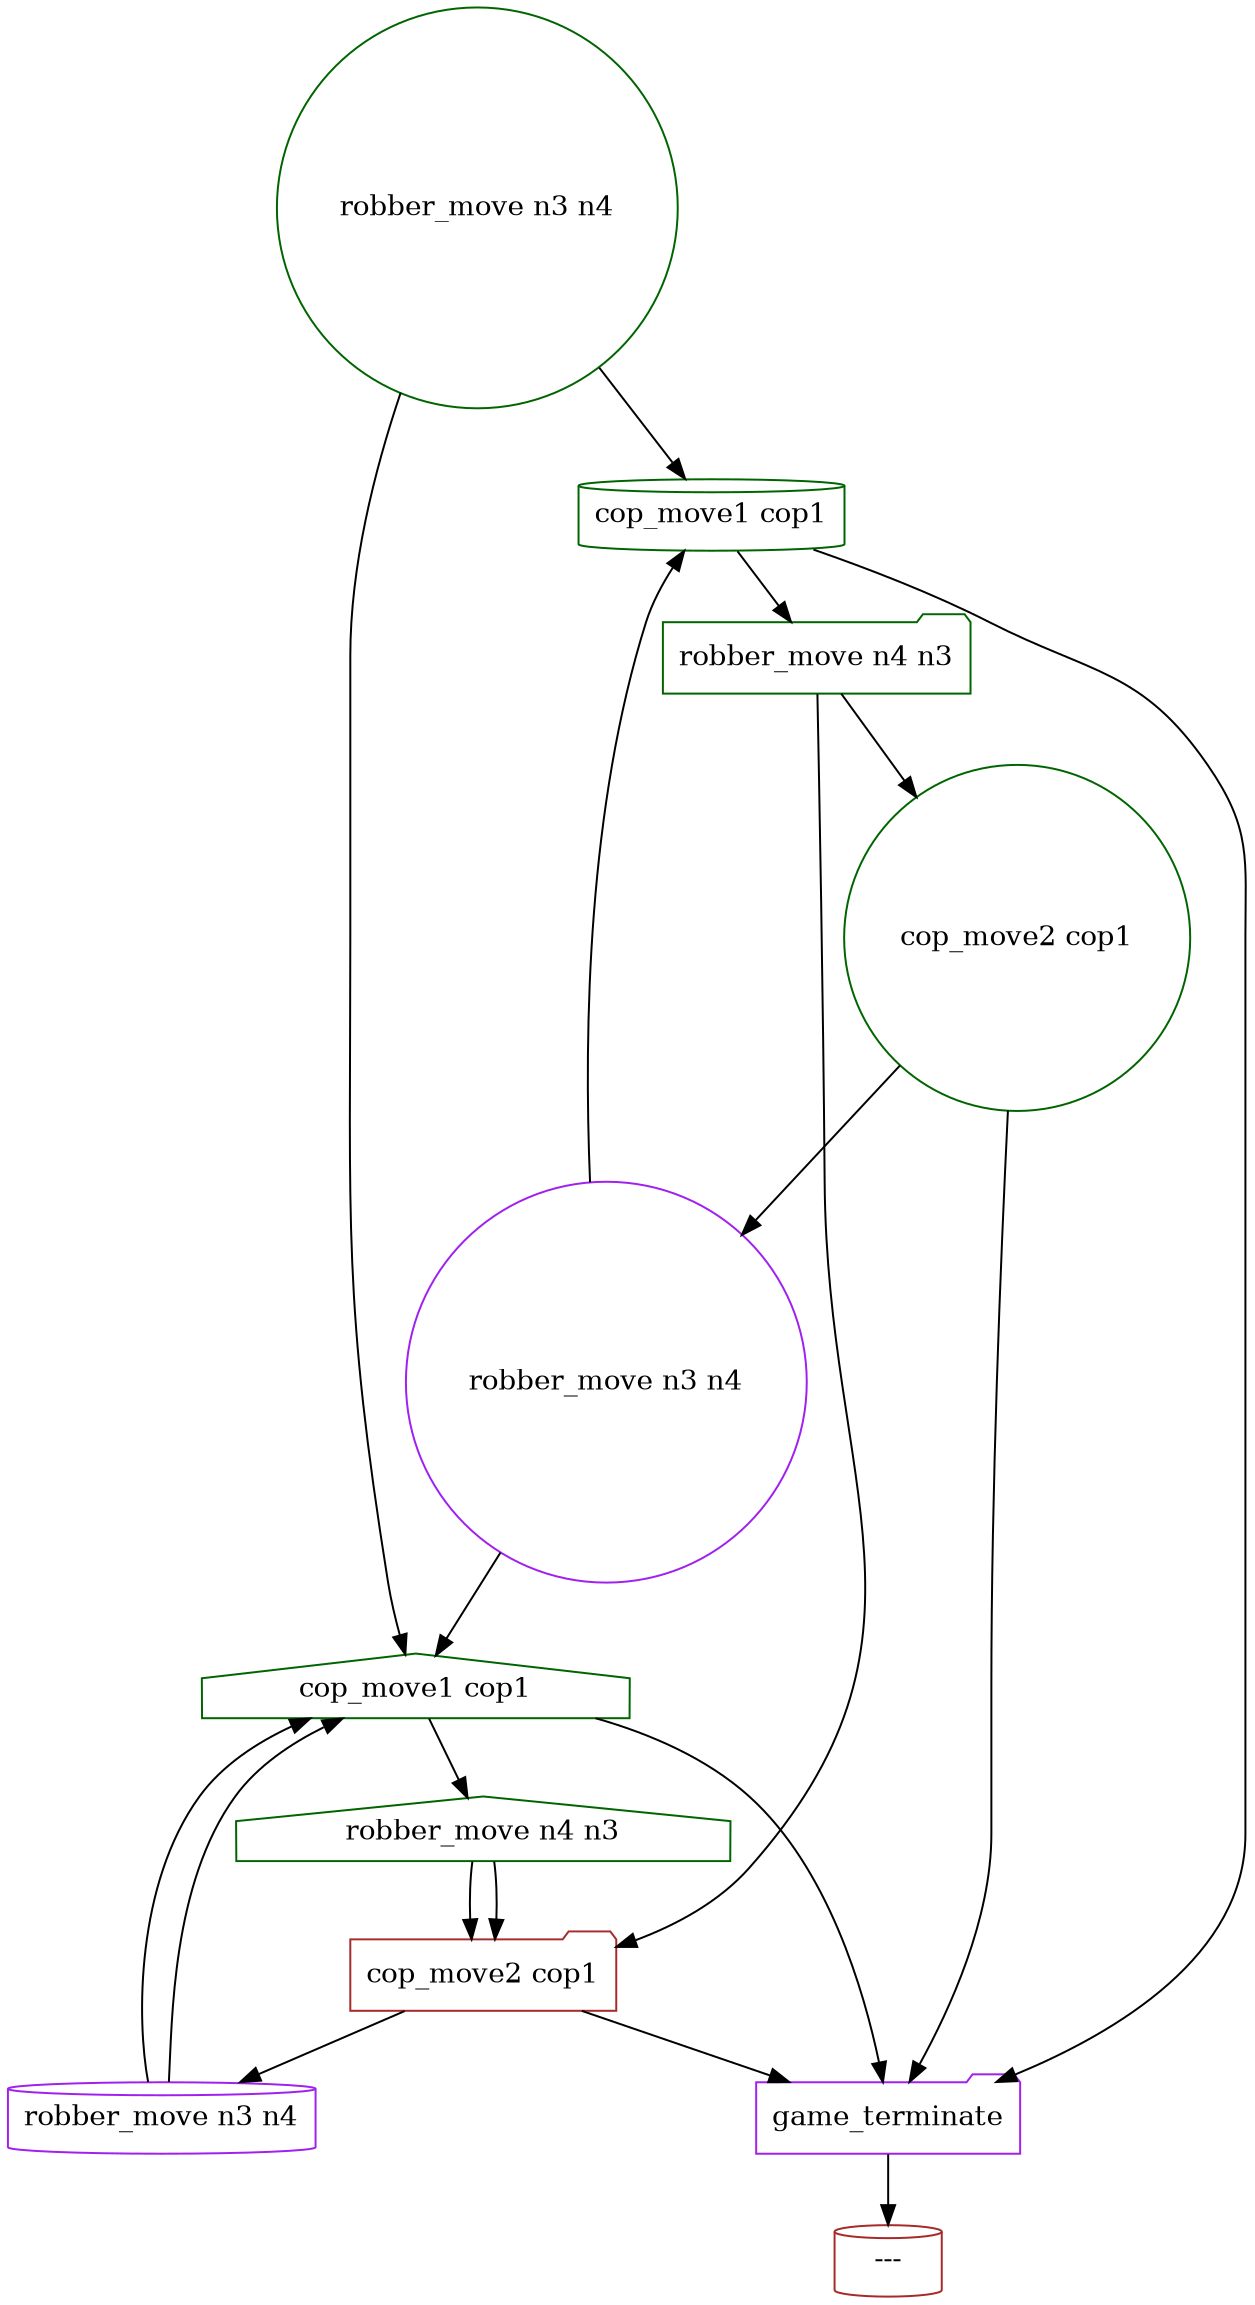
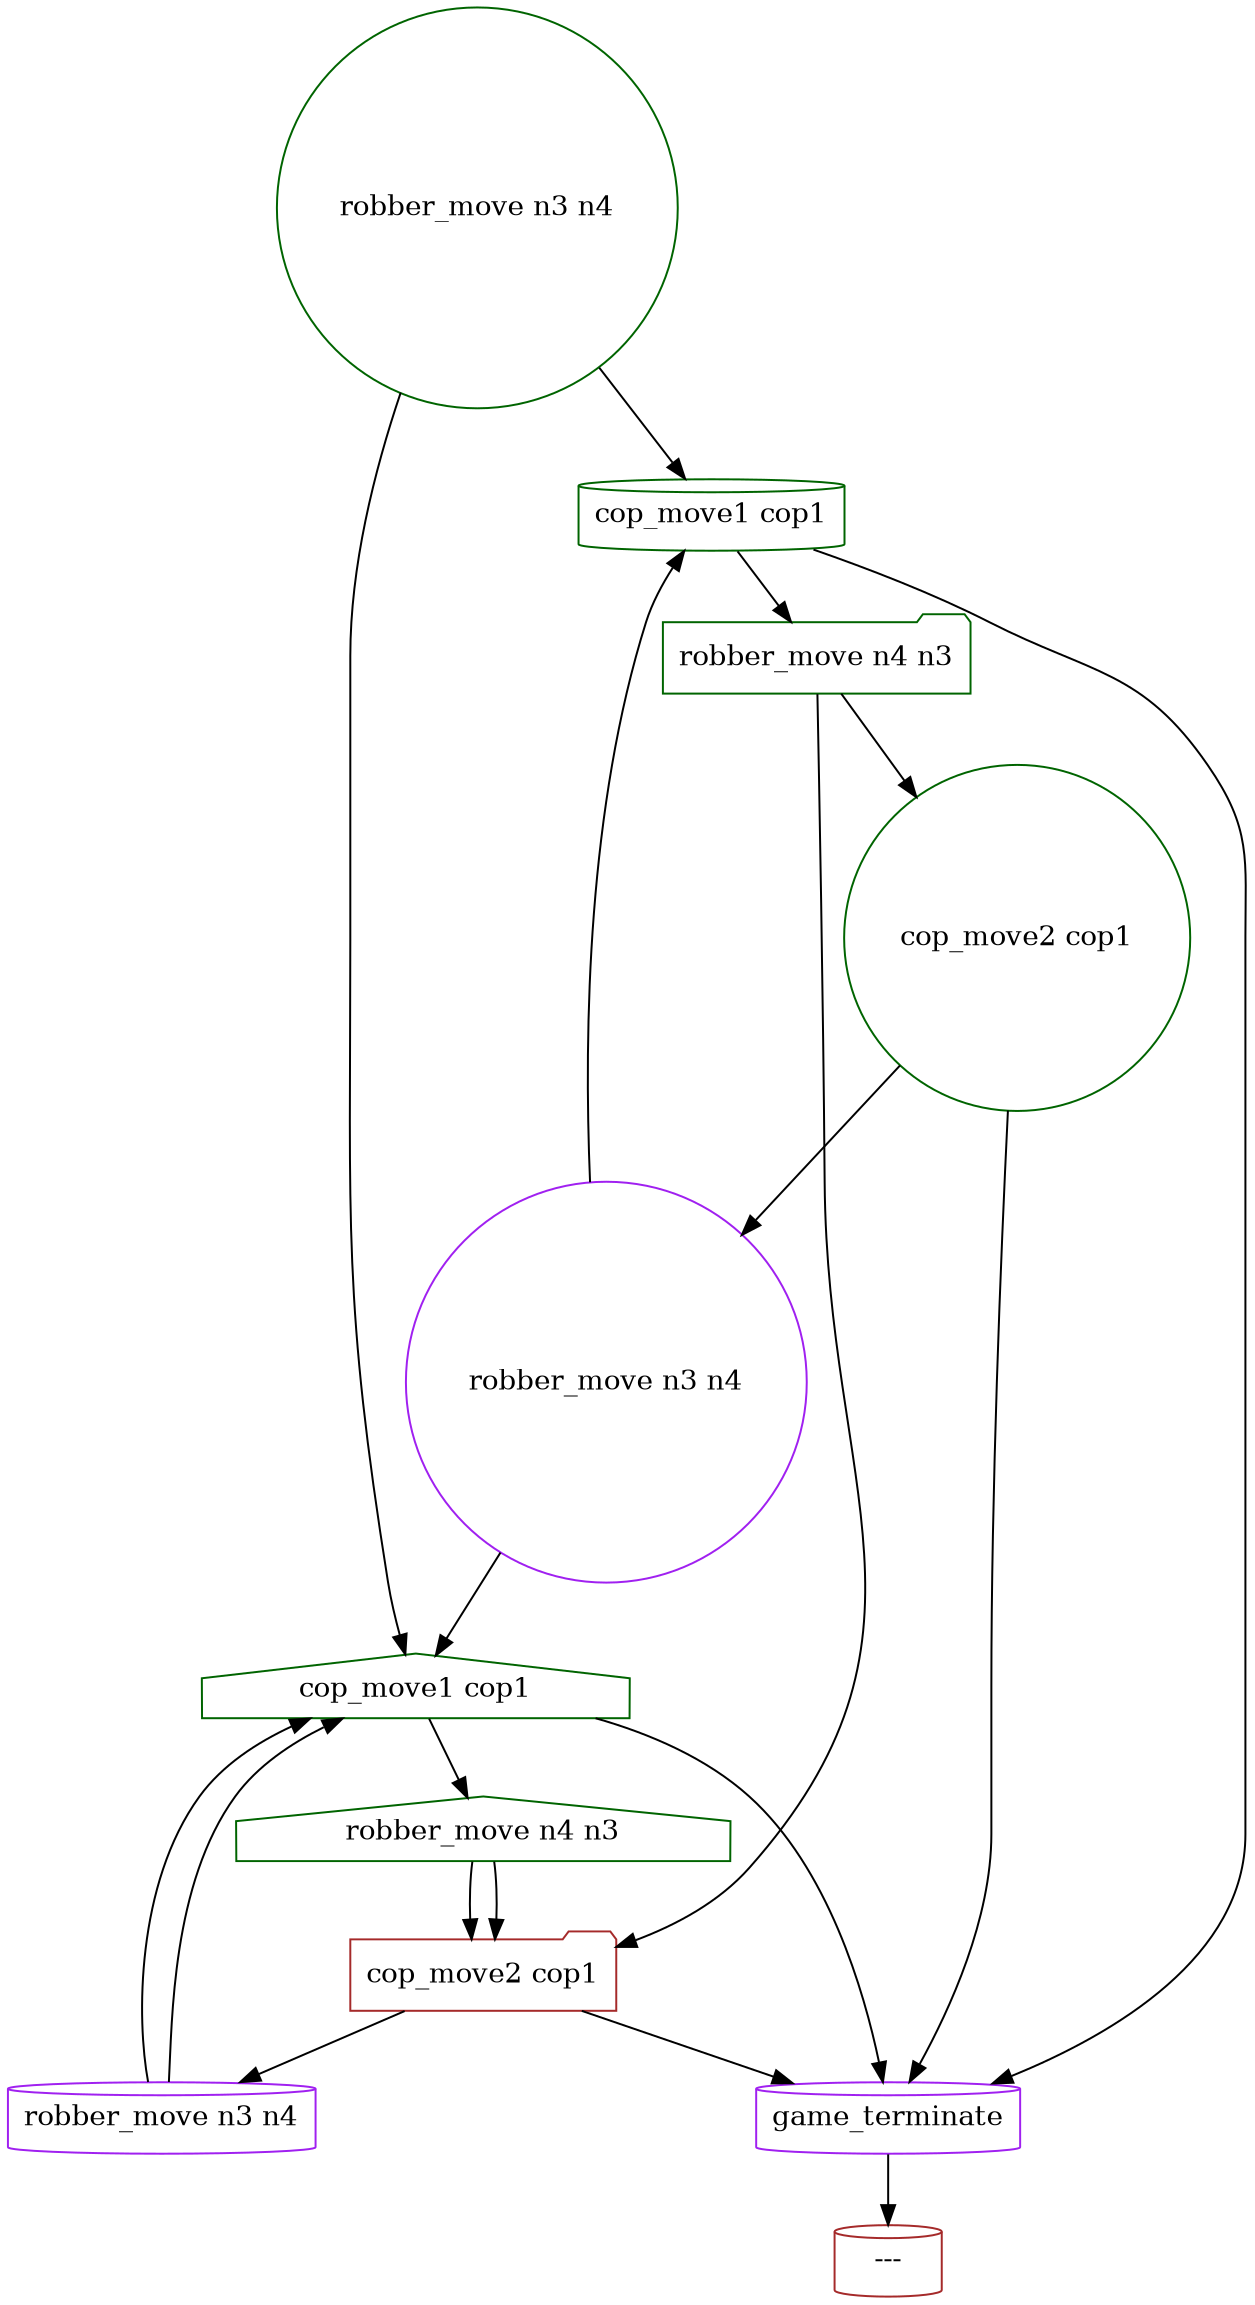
node "game_terminate": shape folder -> cylinder
